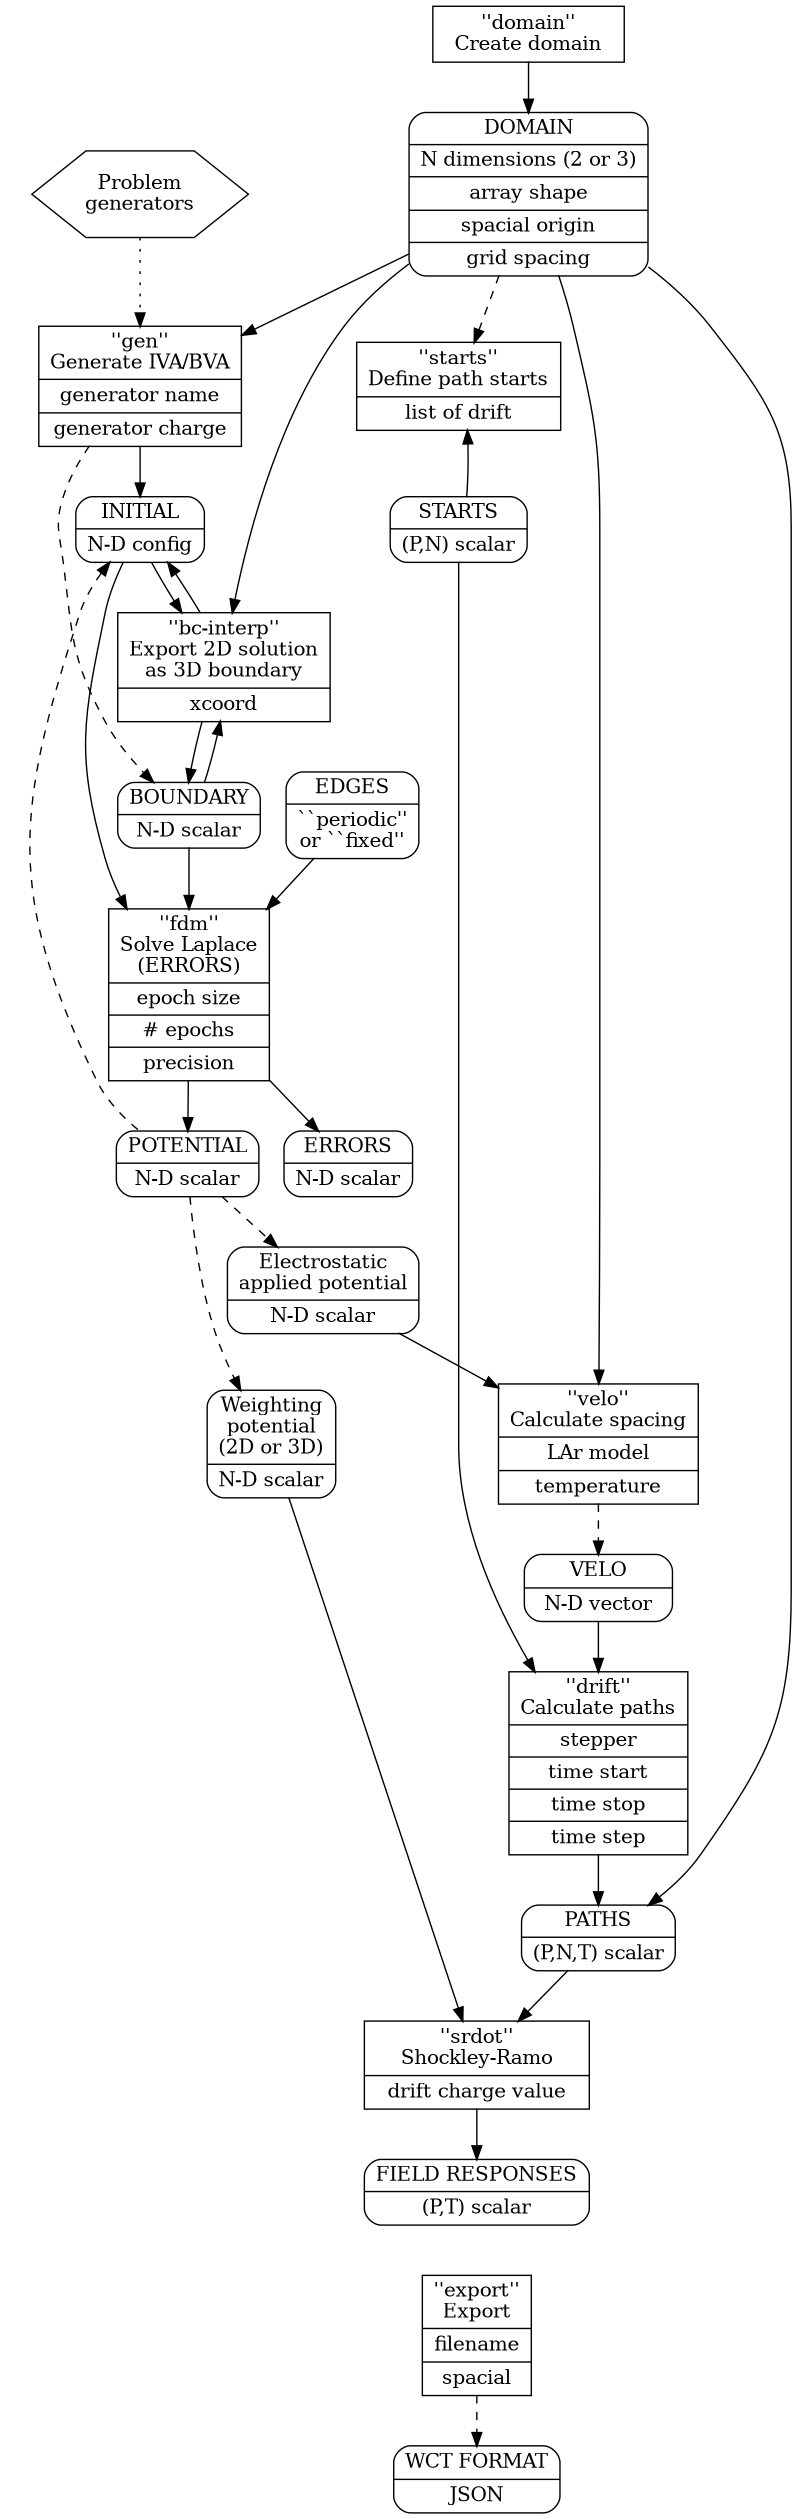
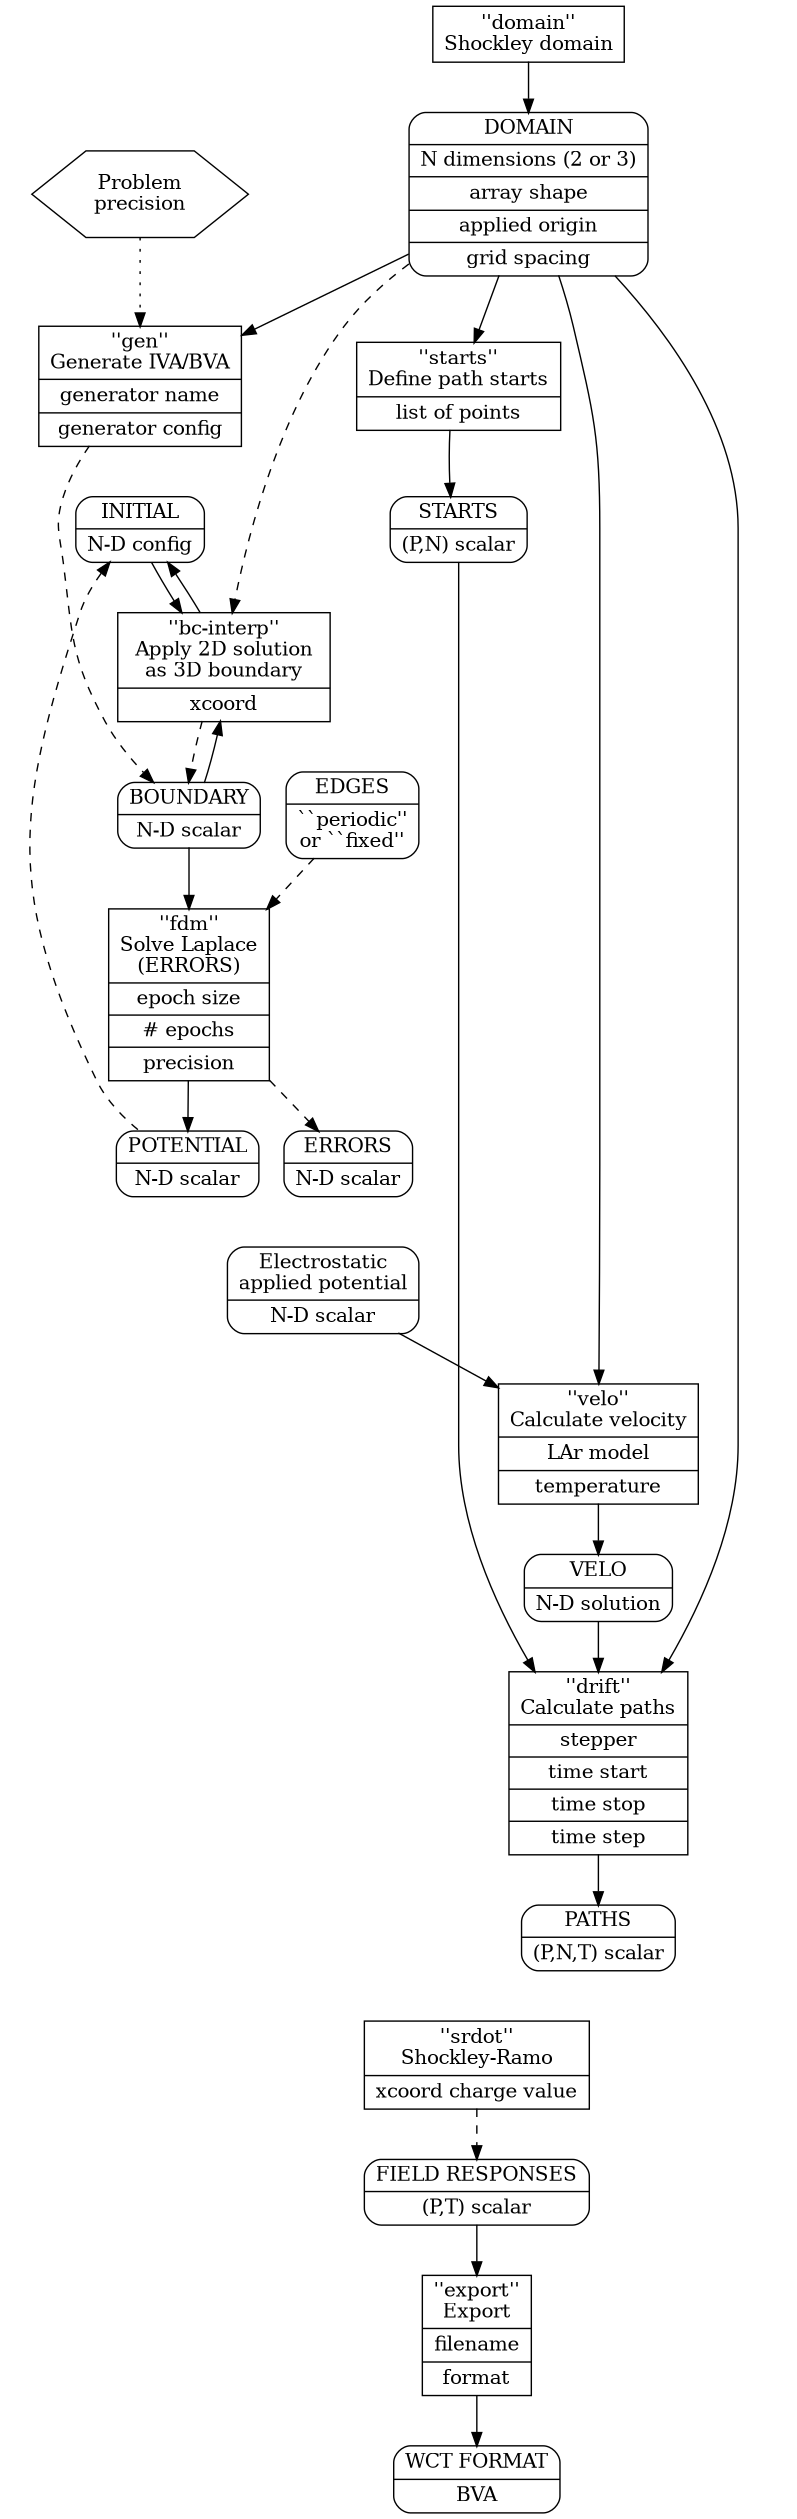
node "''domain'' Create domain": label "''domain'' Create domain" -> "''domain'' Shockley domain"
node "Problem generators": label "Problem generators" -> "Problem precision"
node "DOMAIN": text "spacial origin" -> "applied origin"
edge "DOMAIN" -> "''starts''": style dashed -> solid
node "''starts''": text "list of drift" -> "list of points"
edge "DOMAIN" -> "''bc-interp''": style solid -> dashed
node "''gen''": text "generator charge" -> "generator config"
edge "''gen''" -> "INITIAL": removed
edge "STARTS" -> "''starts''": reversed
node "''bc-interp''": text "Export 2D solution" -> "Apply 2D solution"
edge "INITIAL" -> "''fdm''": removed
edge "''bc-interp''" -> "BOUNDARY": style solid -> dashed
edge "EDGES" -> "''fdm''": style solid -> dashed
edge "DOMAIN" -> "PATHS": now "DOMAIN" -> "''drift''"
edge "''fdm''" -> "ERRORS": style solid -> dashed
edge "POTENTIAL" -> "Electrostatic": removed
node "''velo''": text "Calculate spacing" -> "Calculate velocity"
node "Weighting": removed
edge "''velo''" -> "VELO": style dashed -> solid
node "VELO": text "N-D vector" -> "N-D solution"
edge "PATHS" -> "''srdot''": removed
node "''srdot''": text "drift charge value" -> "xcoord charge value"
edge "''srdot''" -> "FIELD RESPONSES": style solid -> dashed
edge "FIELD RESPONSES" -> "''export''": added
node "''export''": text "spacial" -> "format"
edge "''export''" -> "WCT FORMAT": style dashed -> solid
node "WCT FORMAT": text "JSON" -> "BVA"
